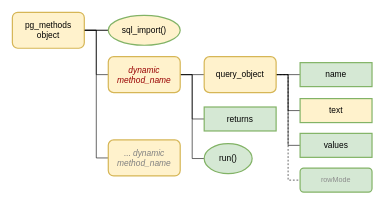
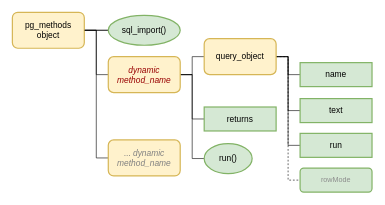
node "sql_import()": fillcolor #fff2cc -> #d5e8d4
node "query_object": moved (240, 75) -> (240, 57)
node "text": fillcolor #fff2cc -> #d5e8d4
node "values": label "values" -> "run"
